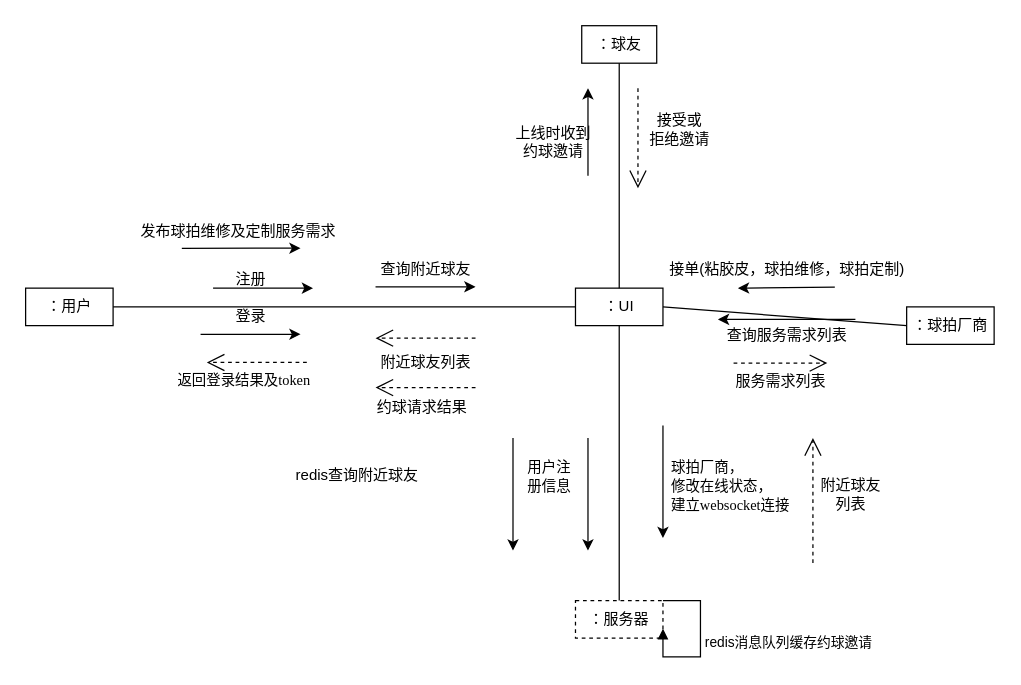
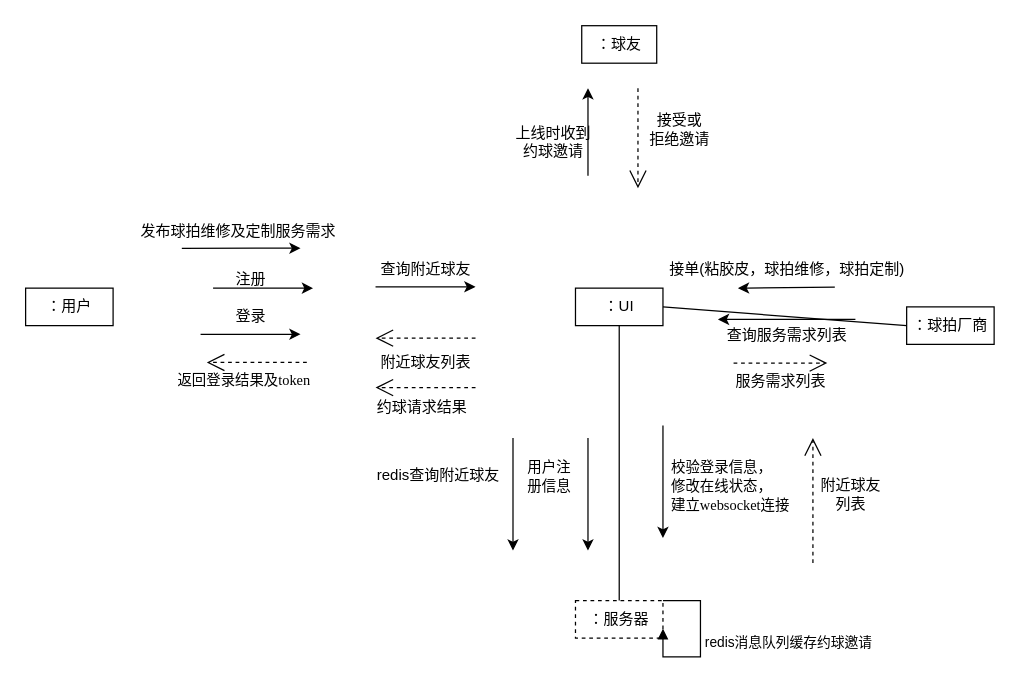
edge "：球友" -- "：UI": removed
edge "：用户" -- "：UI": removed
node "redis查询附近球友": moved (357, 476) -> (438, 476)
node "球拍厂商， 修改在线状态， 建立websocket连接": label "球拍厂商， 修改在线状态， 建立websocket连接" -> "校验登录信息， 修改在线状态， 建立websocket连接"
